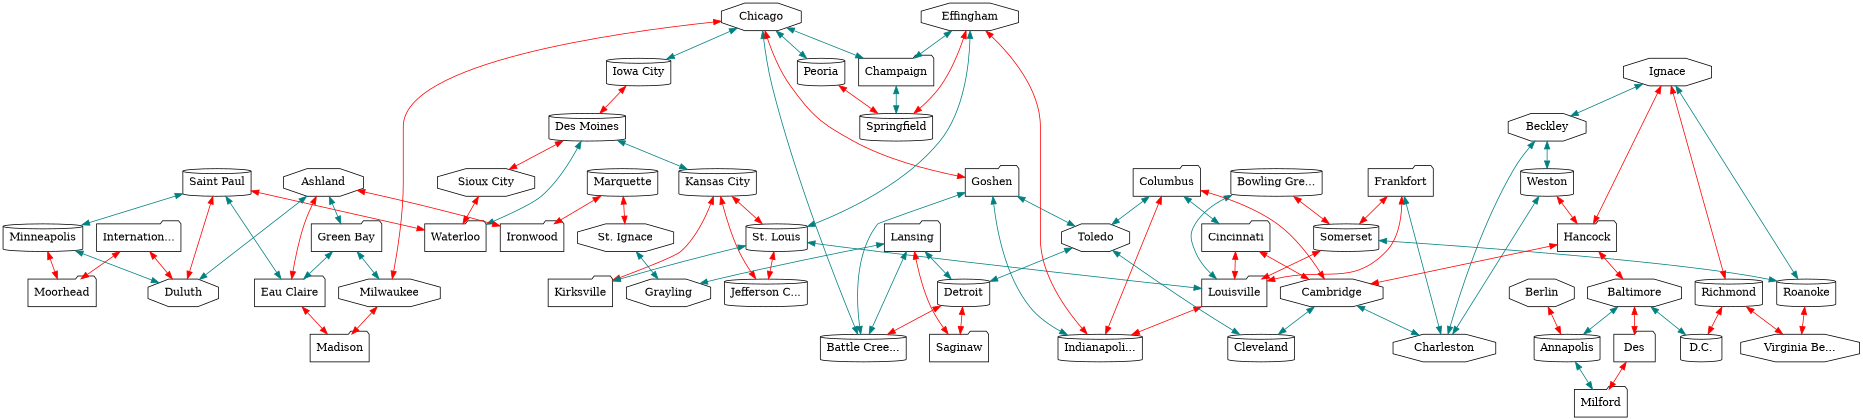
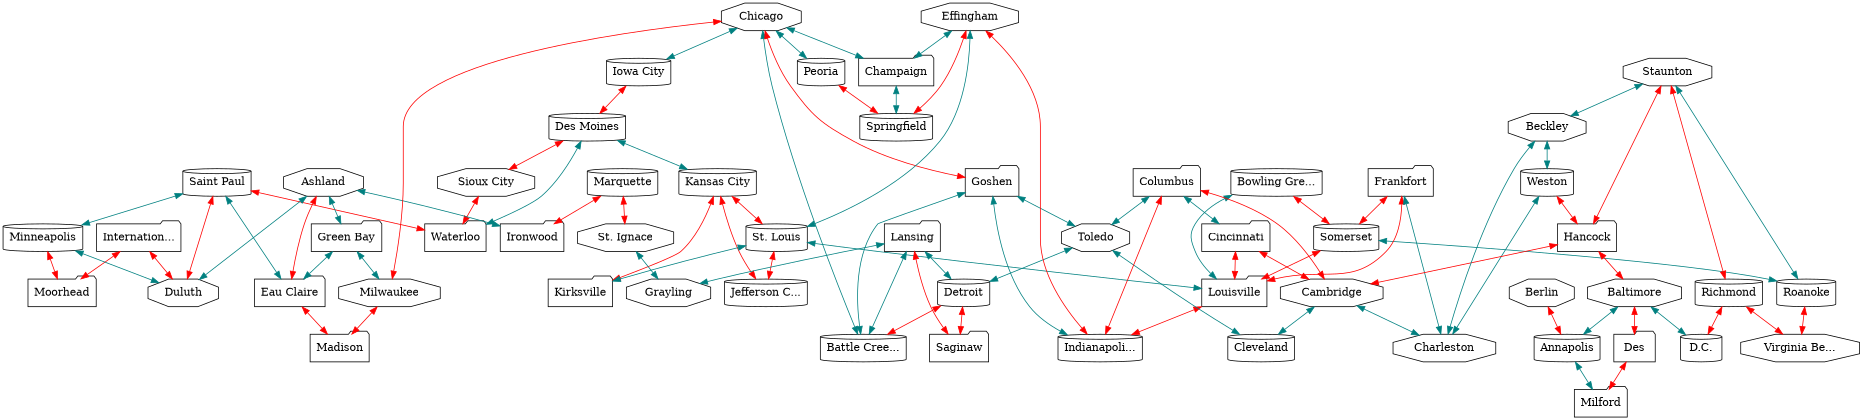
node "Ignace": label "Ignace" -> "Staunton"
edge "Ashland" -- "Ironwood": color red -> teal
